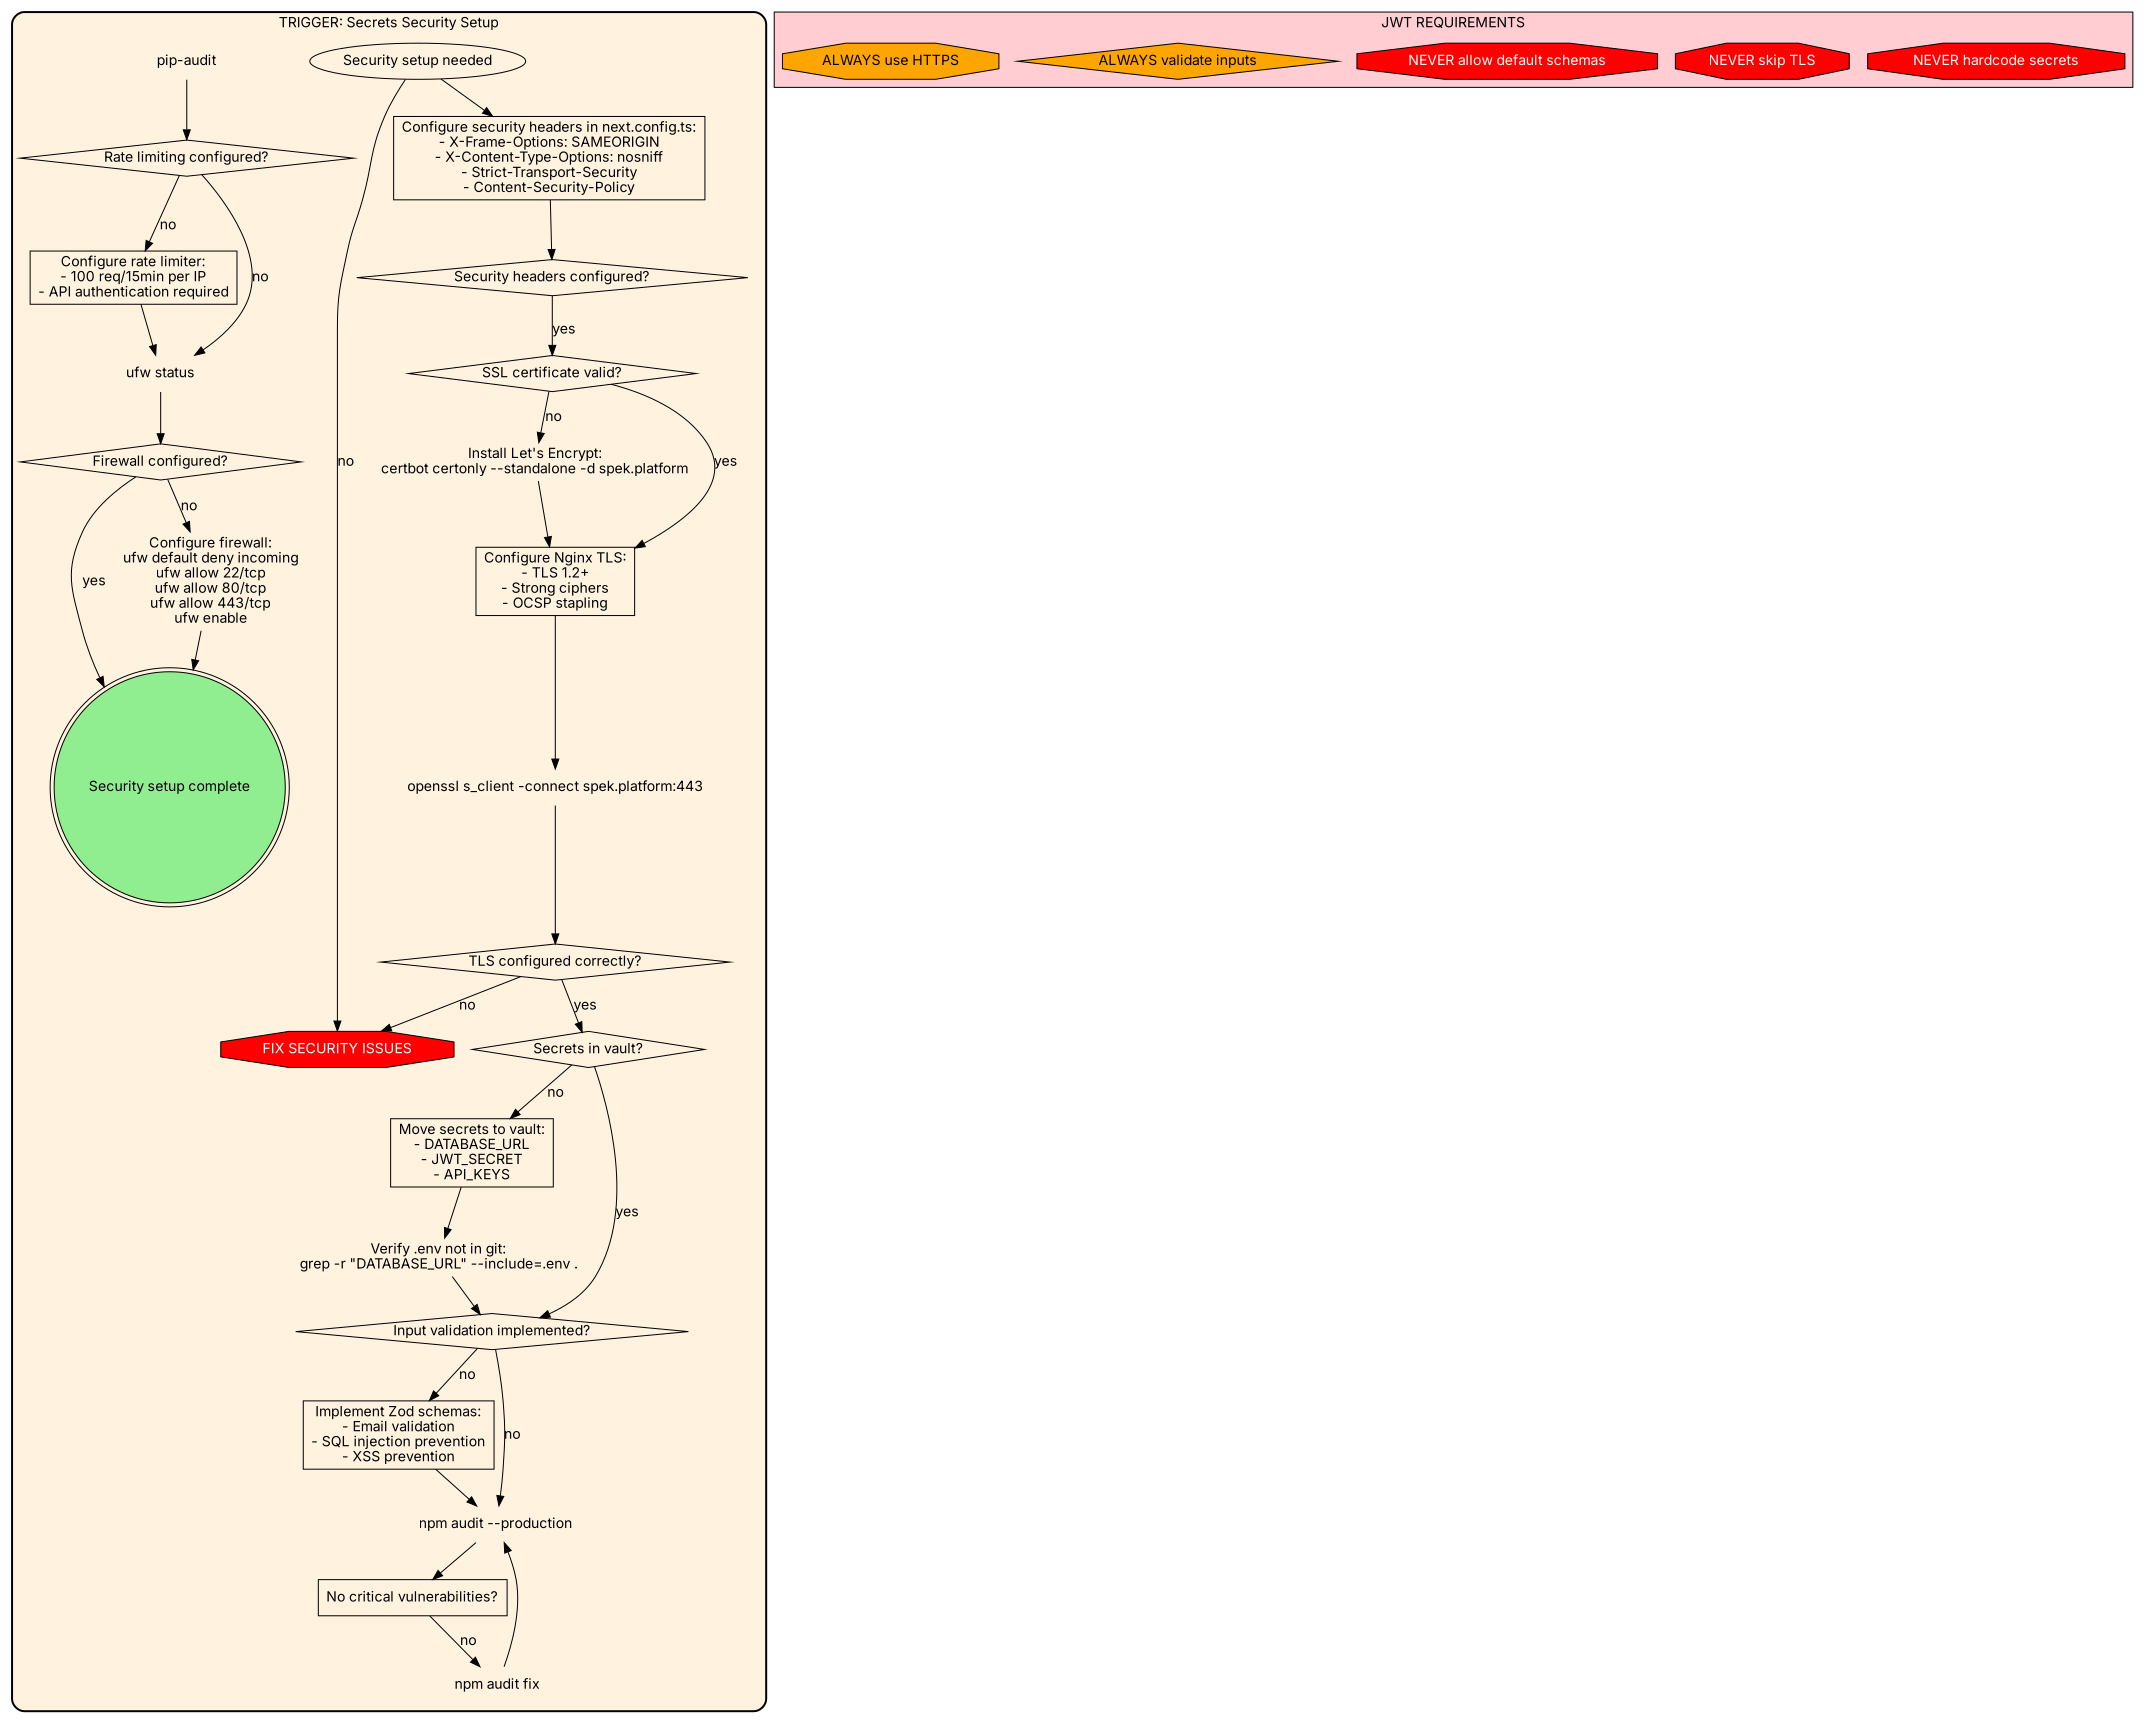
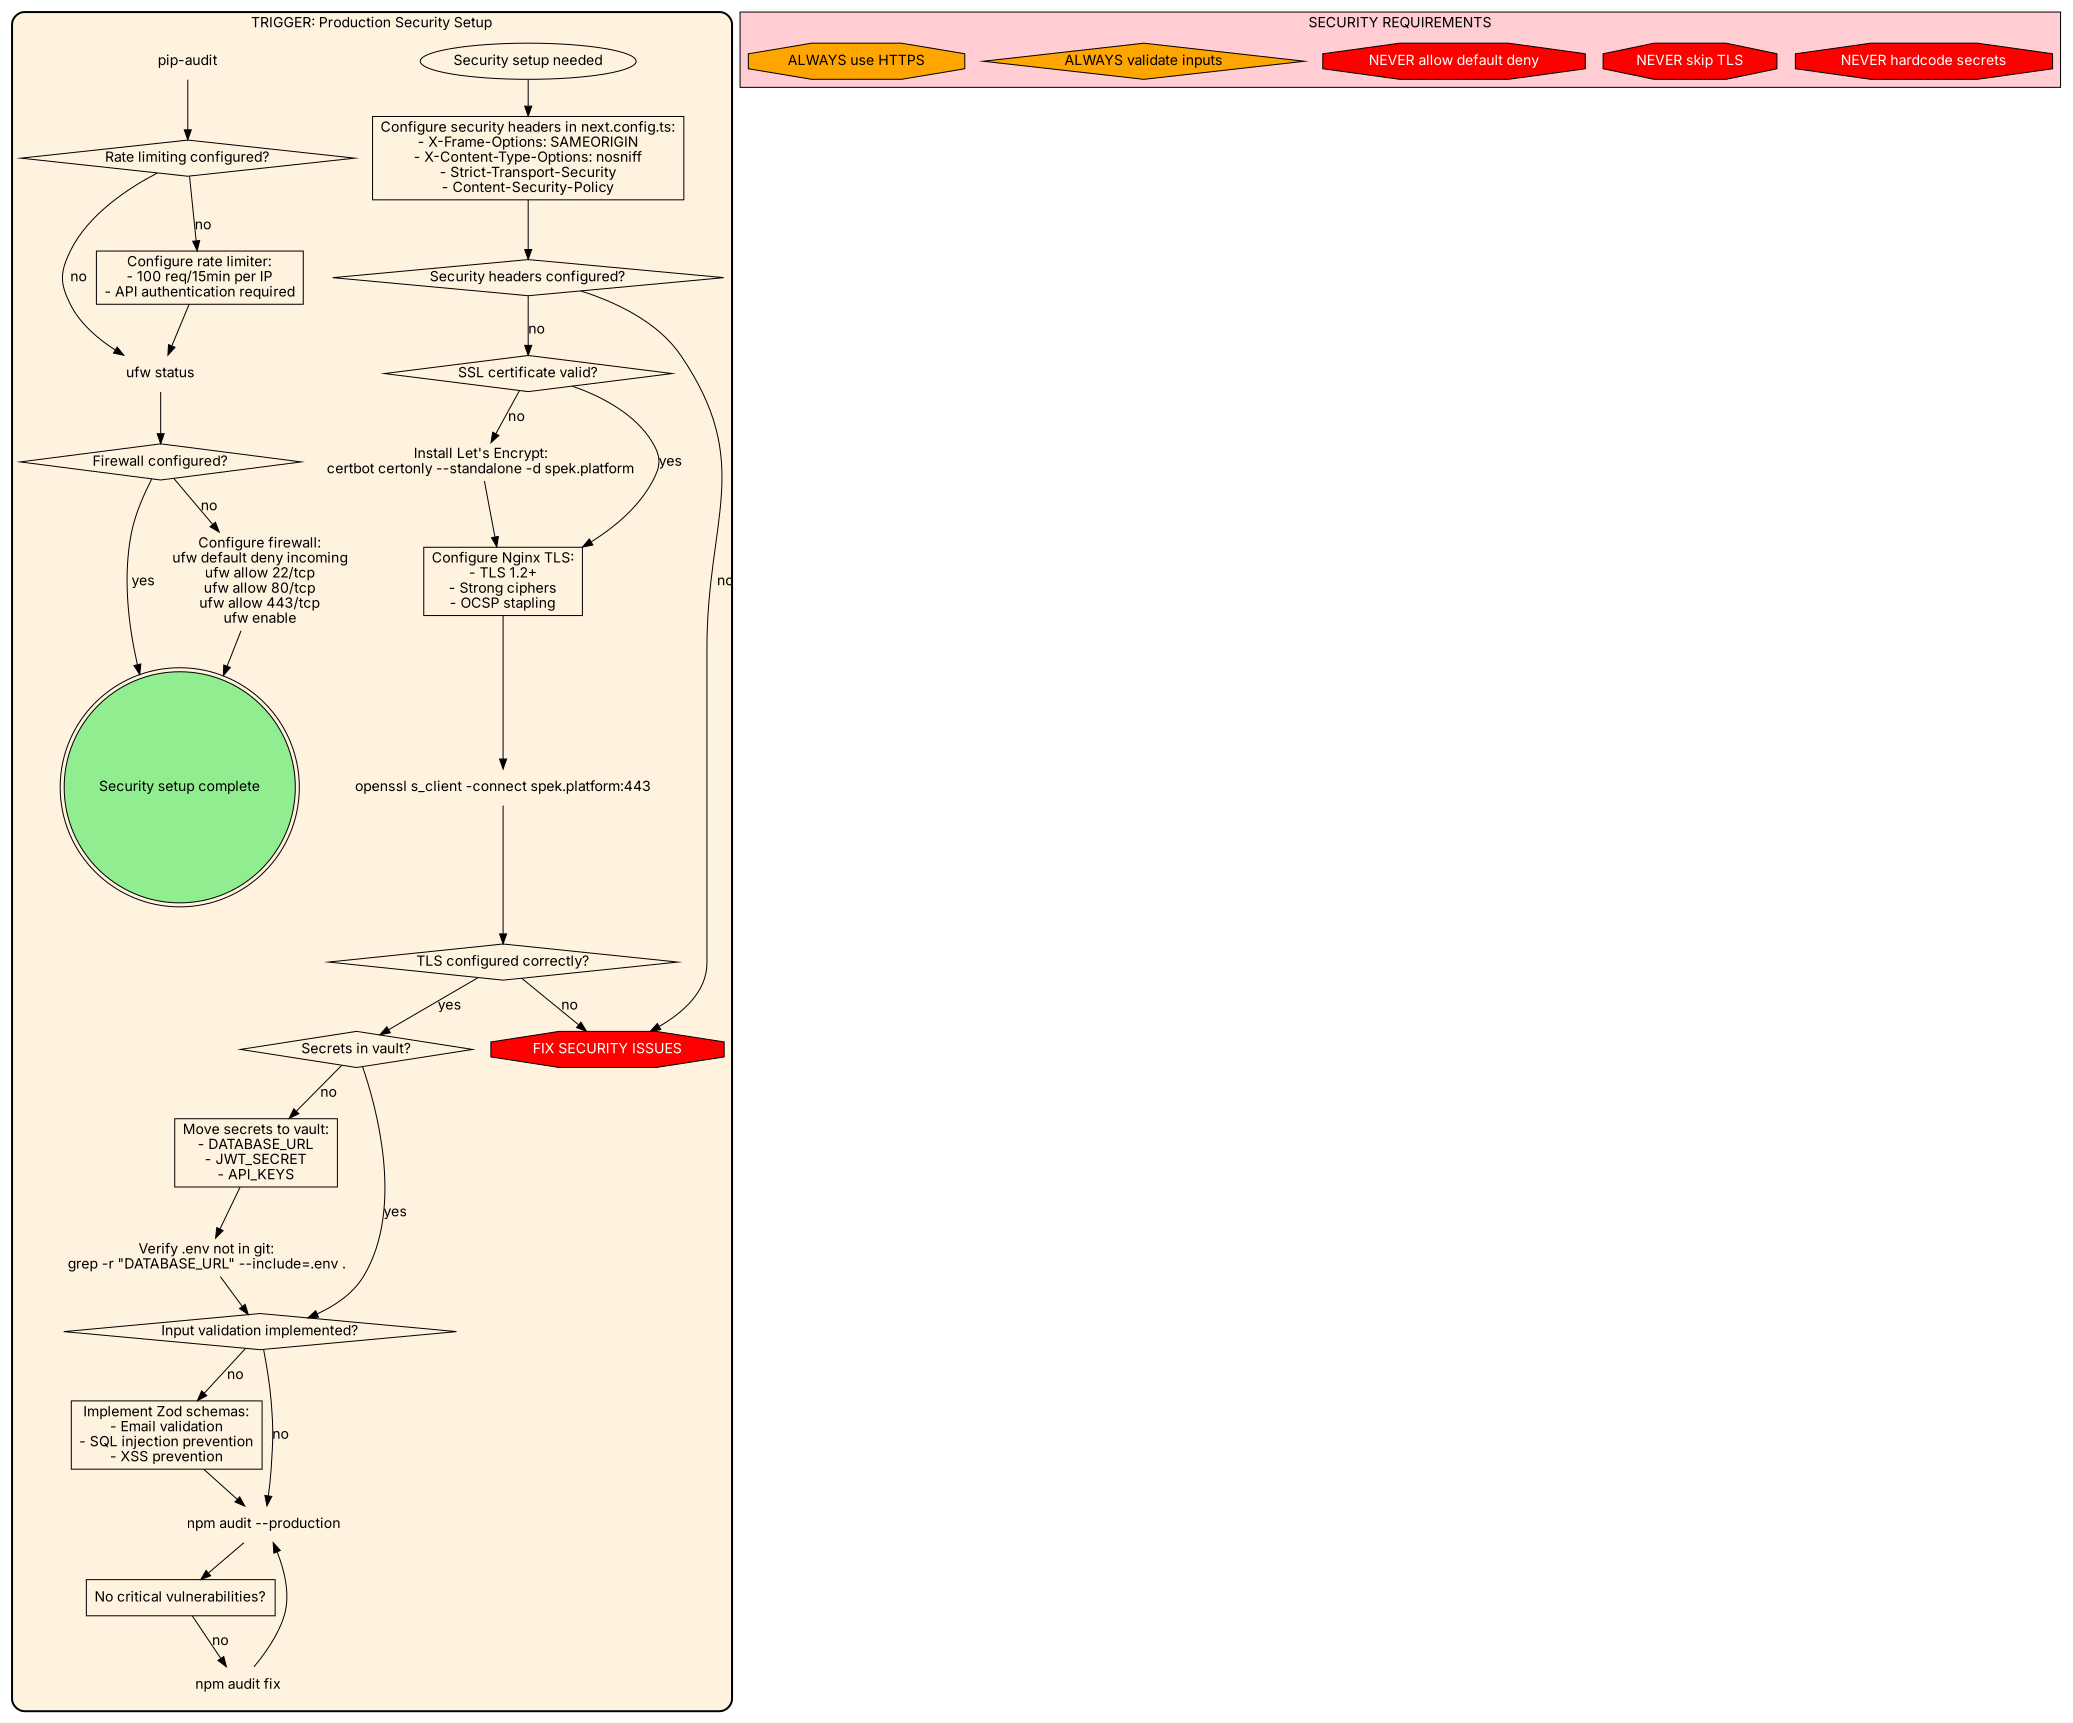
cluster "TRIGGER: Secrets Security Setup": label "TRIGGER: Secrets Security Setup" -> "TRIGGER: Production Security Setup"
cluster "JWT REQUIREMENTS": label "JWT REQUIREMENTS" -> "SECURITY REQUIREMENTS"
node "NEVER allow default schemas": label "NEVER allow default schemas" -> "NEVER allow default deny"
edge "Security headers configured?" -> "SSL certificate valid?": label "yes" -> "no"
edge "Security setup needed" -> "FIX SECURITY ISSUES": now "Security headers configured?" -> "FIX SECURITY ISSUES"
